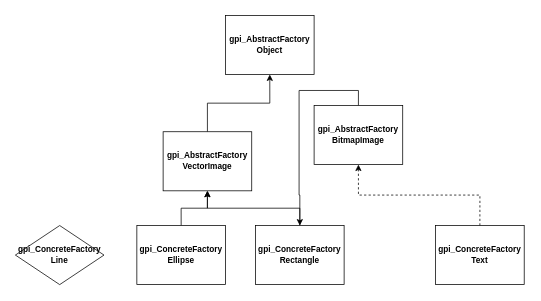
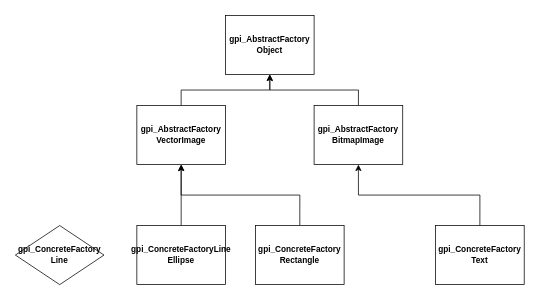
edge "gpi_AbstractFactoryBitmapImage" -> "gpi_ConcreteFactoryRectangle": now "gpi_AbstractFactoryBitmapImage" -> "gpi_AbstractFactoryObject"
node "gpi_AbstractFactoryVectorImage": moved (207, 161) -> (181, 135)
edge "gpi_ConcreteFactoryText" -> "gpi_AbstractFactoryBitmapImage": style dashed -> solid
node "gpi_ConcreteFactoryEllipse": label "gpi_ConcreteFactoryEllipse" -> "gpi_ConcreteFactoryLineEllipse"
